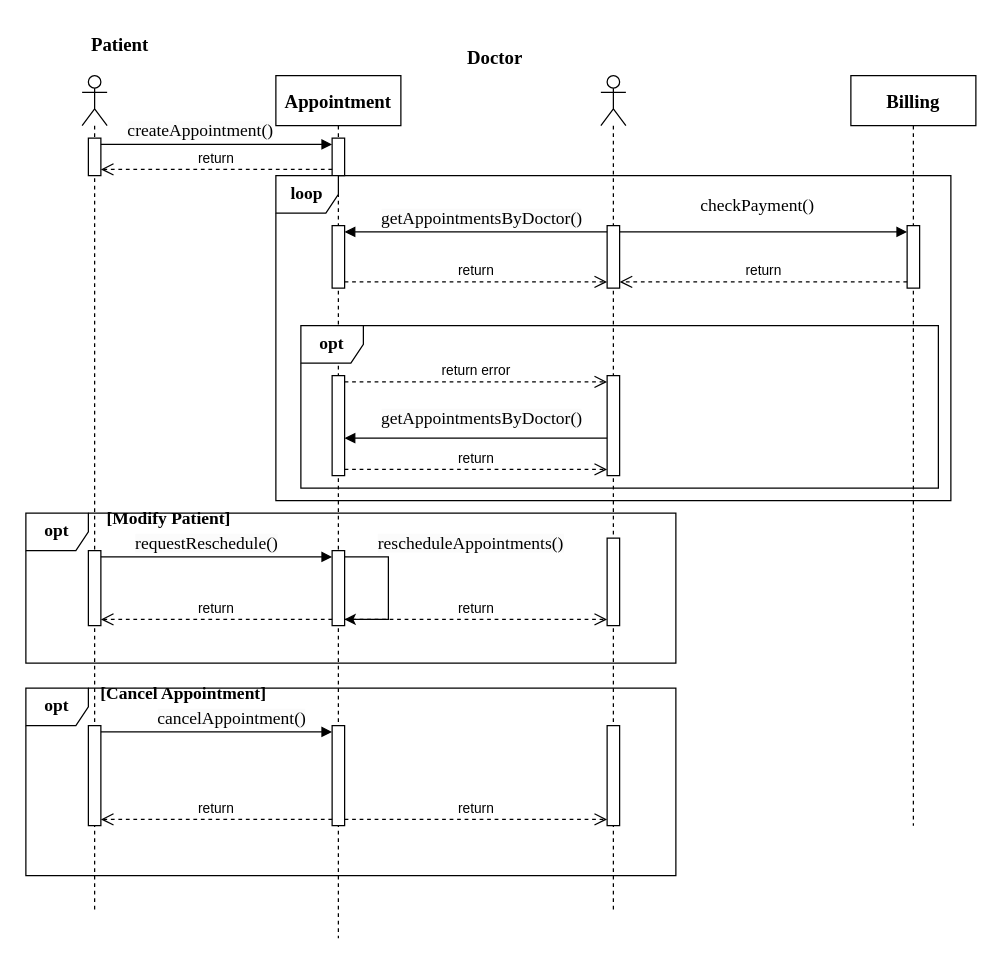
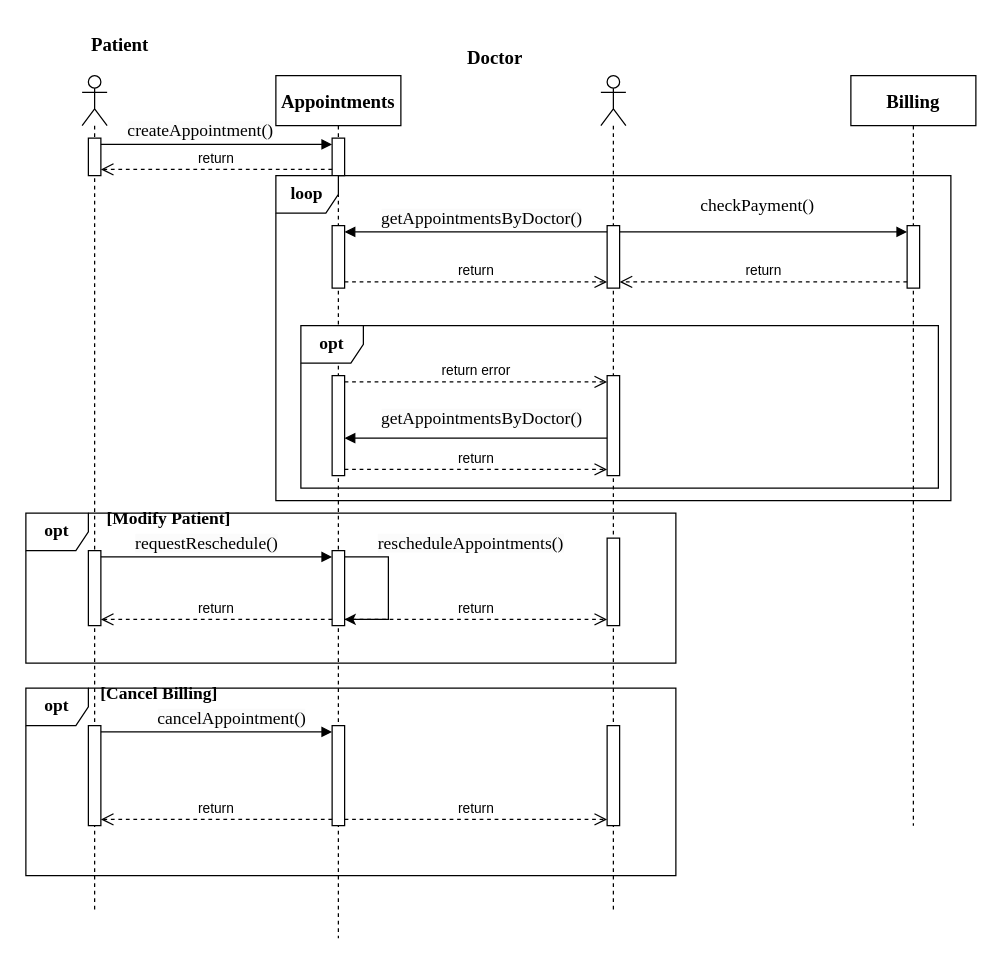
node "Appointment": label "Appointment" -> "Appointments"
node "[Cancel Appointment]": label "[Cancel Appointment]" -> "[Cancel Billing]"
